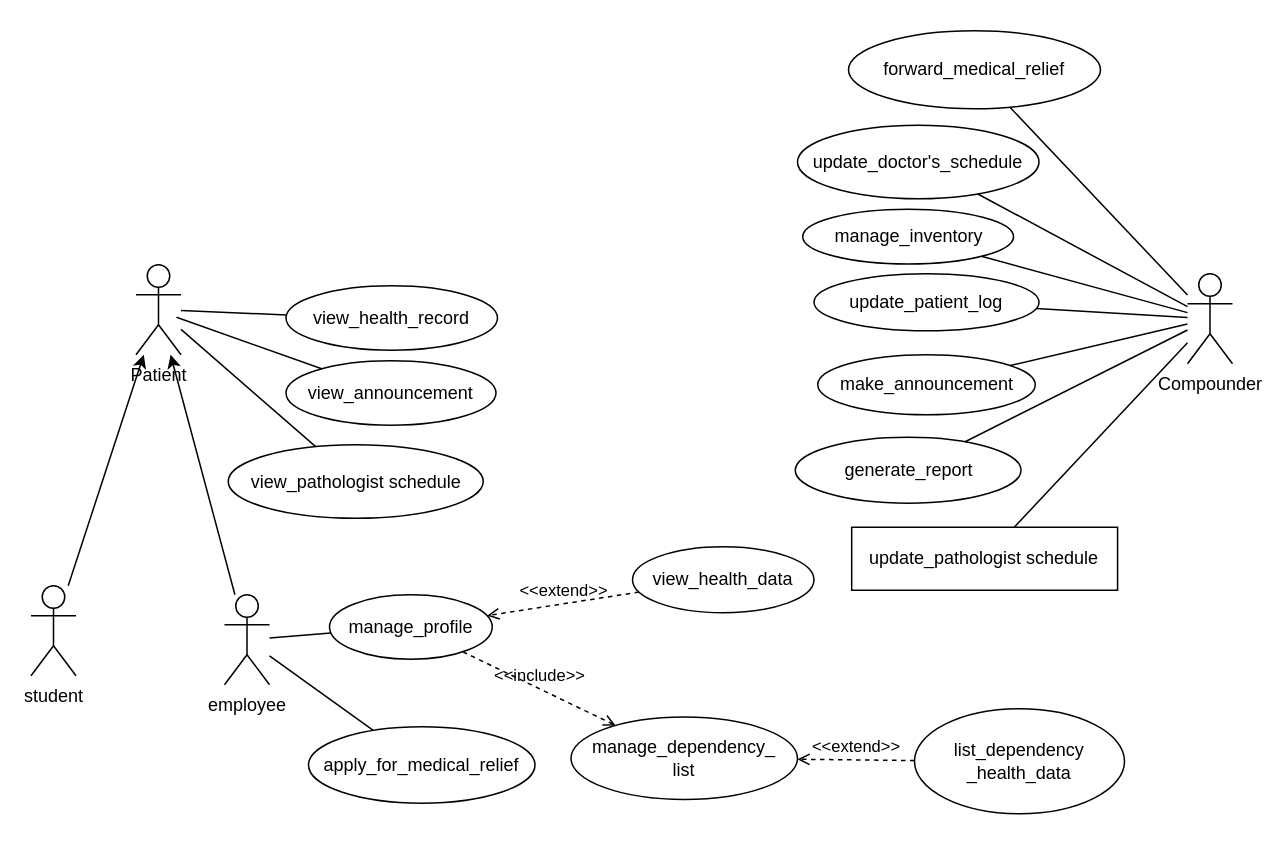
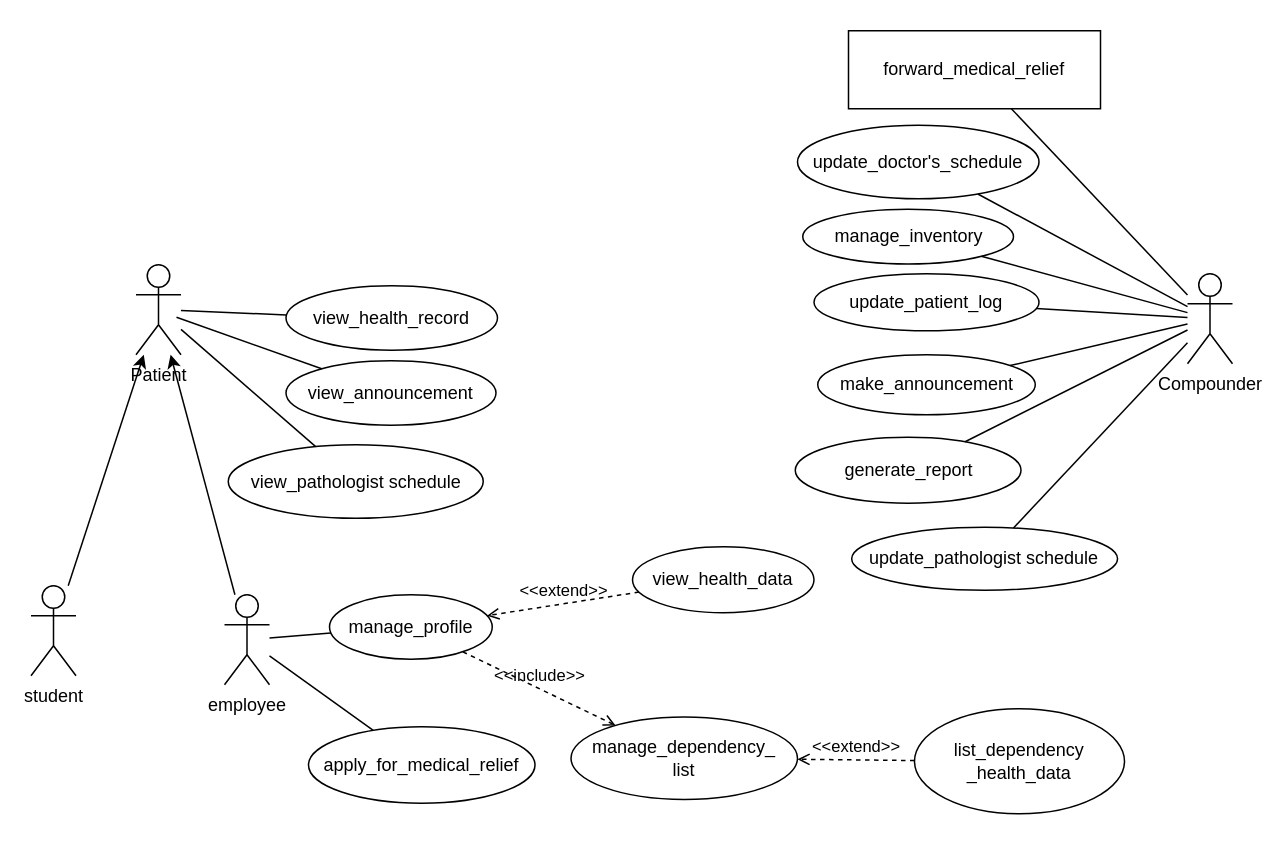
node "forward_medical_relief": shape ellipse -> rectangle
node "update_pathologist schedule": shape rectangle -> ellipse
